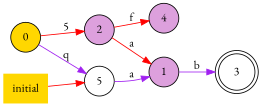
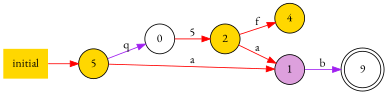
node "4": fillcolor plum -> gold
node "2": fillcolor plum -> gold
node "0": fillcolor gold -> white
edge "0" -> "5": reversed
node "3": label "3" -> "9"
node "5": fillcolor white -> gold
edge "5" -> "1": color purple -> red
